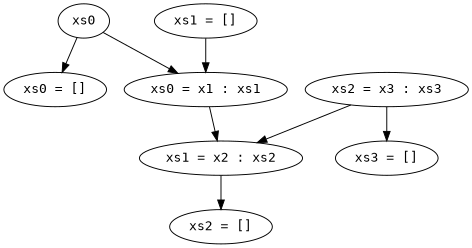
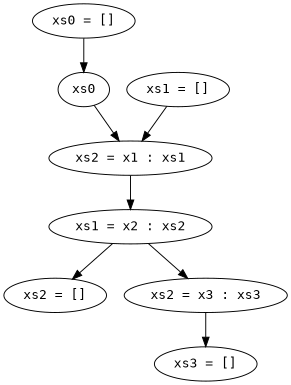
edge "xs0" -> "xs0 = []": reversed
node "xs0 = x1 : xs1": label "xs0 = x1 : xs1" -> "xs2 = x1 : xs1"
edge "xs2 = x3 : xs3" -> "xs1 = x2 : xs2": reversed
